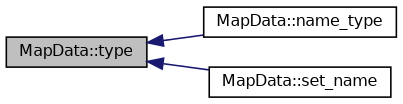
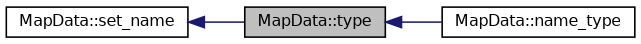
edge "MapData::set_name" -> "MapData::type": reversed
